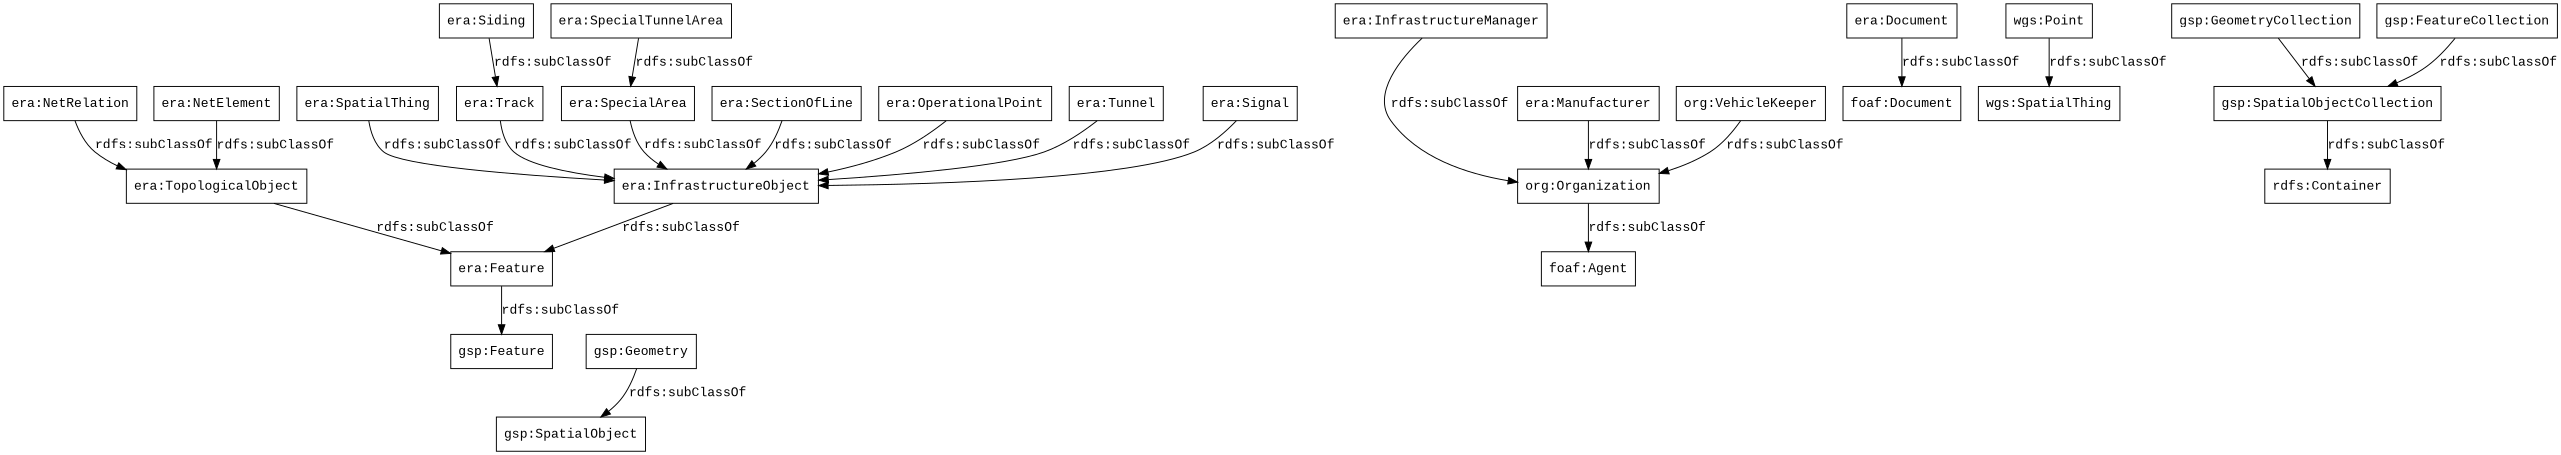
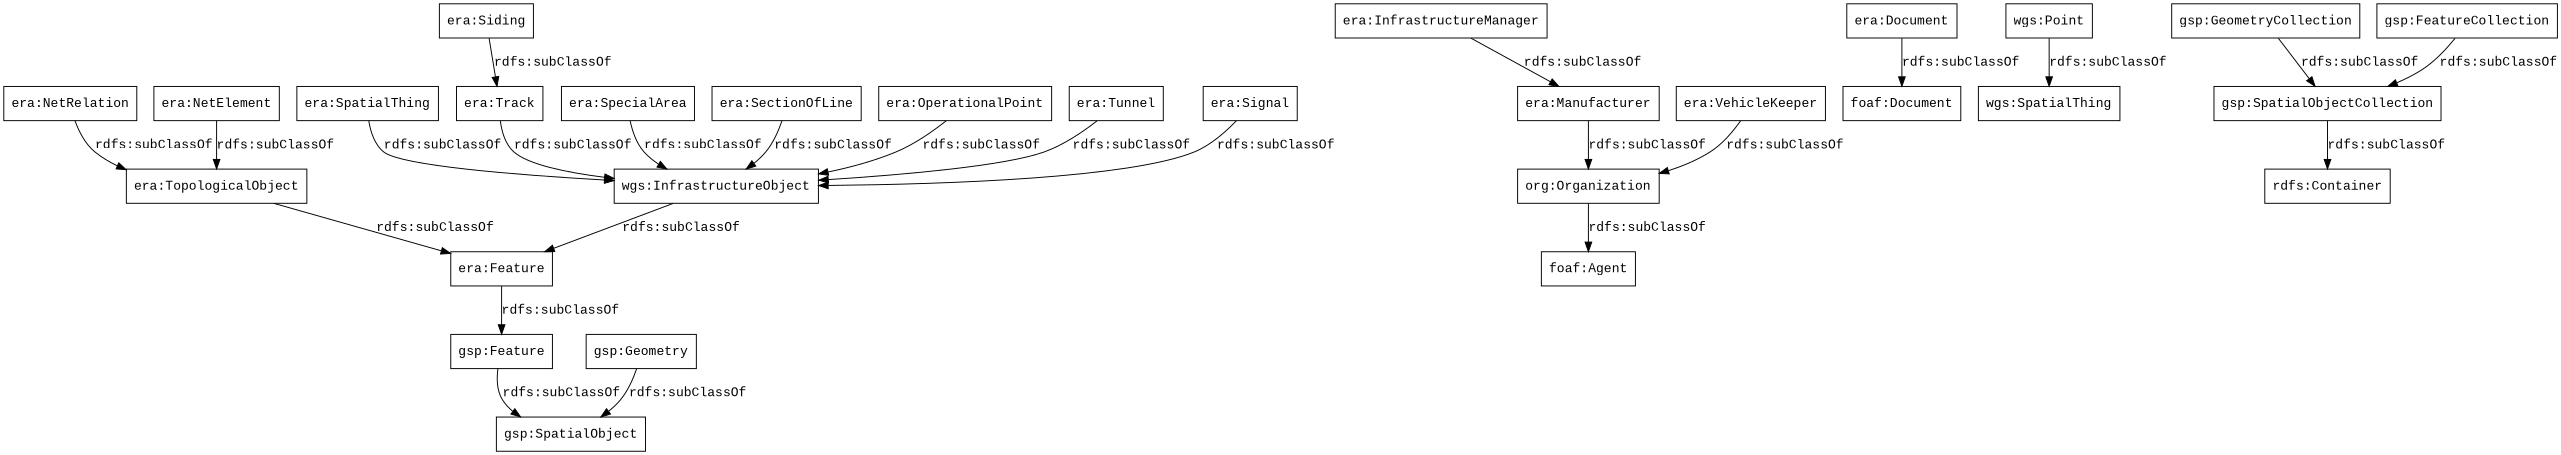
node "era:SpecialTunnelArea": removed
node "org:VehicleKeeper": label "org:VehicleKeeper" -> "era:VehicleKeeper"
edge "era:InfrastructureManager" -> "org:Organization": now "era:InfrastructureManager" -> "era:Manufacturer"
node "era:InfrastructureObject": label "era:InfrastructureObject" -> "wgs:InfrastructureObject"
edge "gsp:Feature" -> "gsp:SpatialObject": added, label "rdfs:subClassOf"
